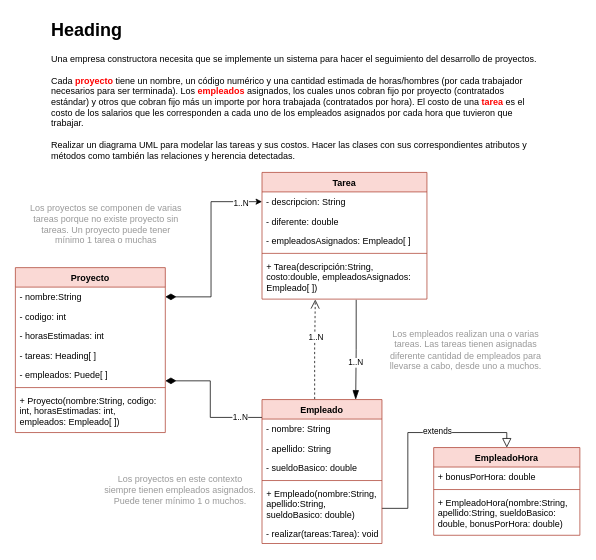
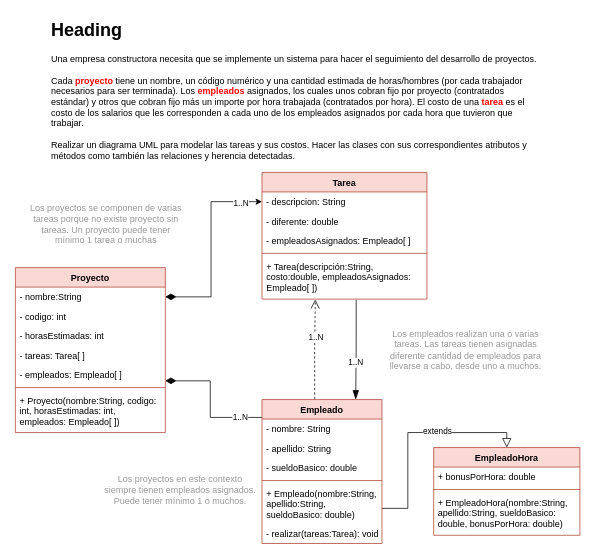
node "- tareas: Heading[ ]": label "- tareas: Heading[ ]" -> "- tareas: Tarea[ ]"
node "- empleados: Puede[ ]": label "- empleados: Puede[ ]" -> "- empleados: Empleado[ ]"
